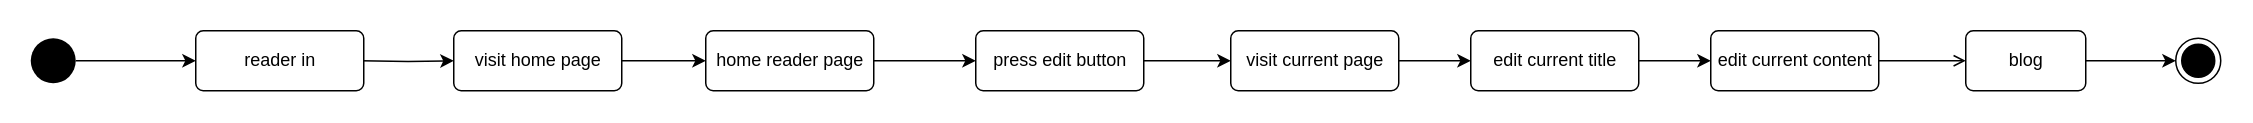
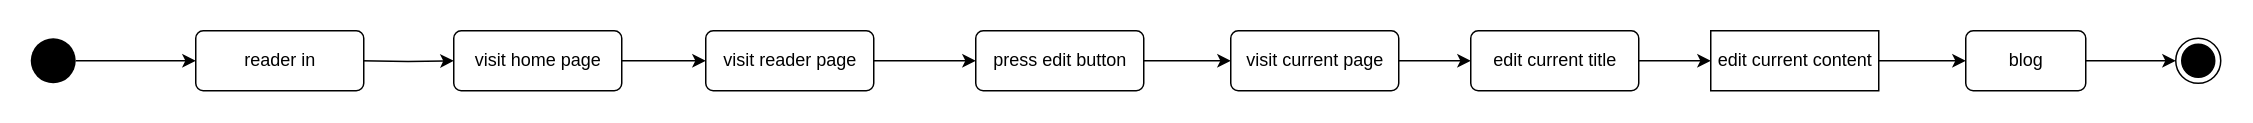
node "home reader page": label "home reader page" -> "visit reader page"
node "edit current content": shape rounded rectangle -> rectangle
edge "edit current content" -> "blog": arrowhead open -> classic
